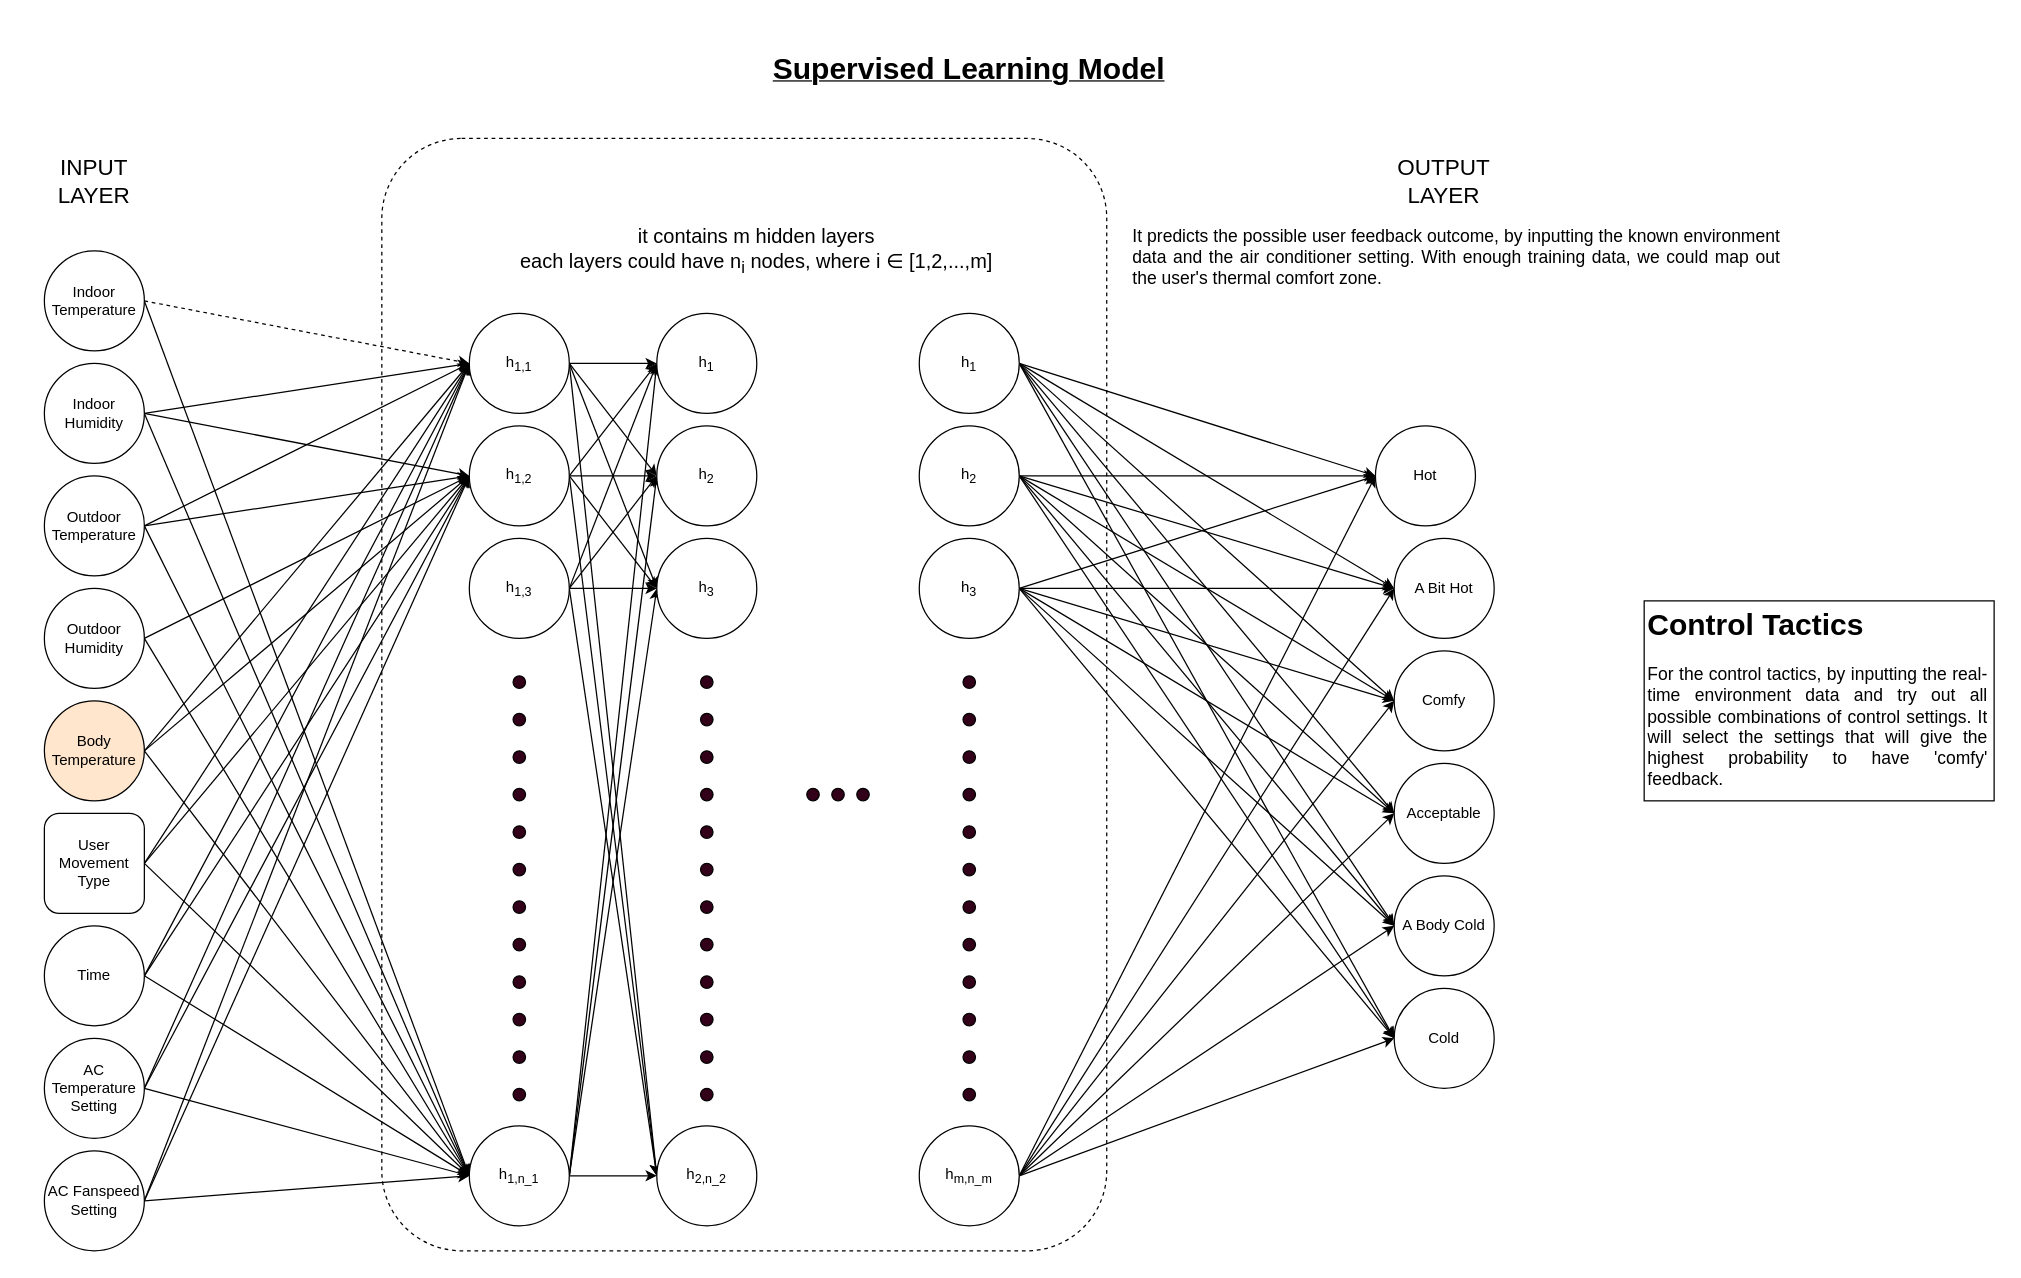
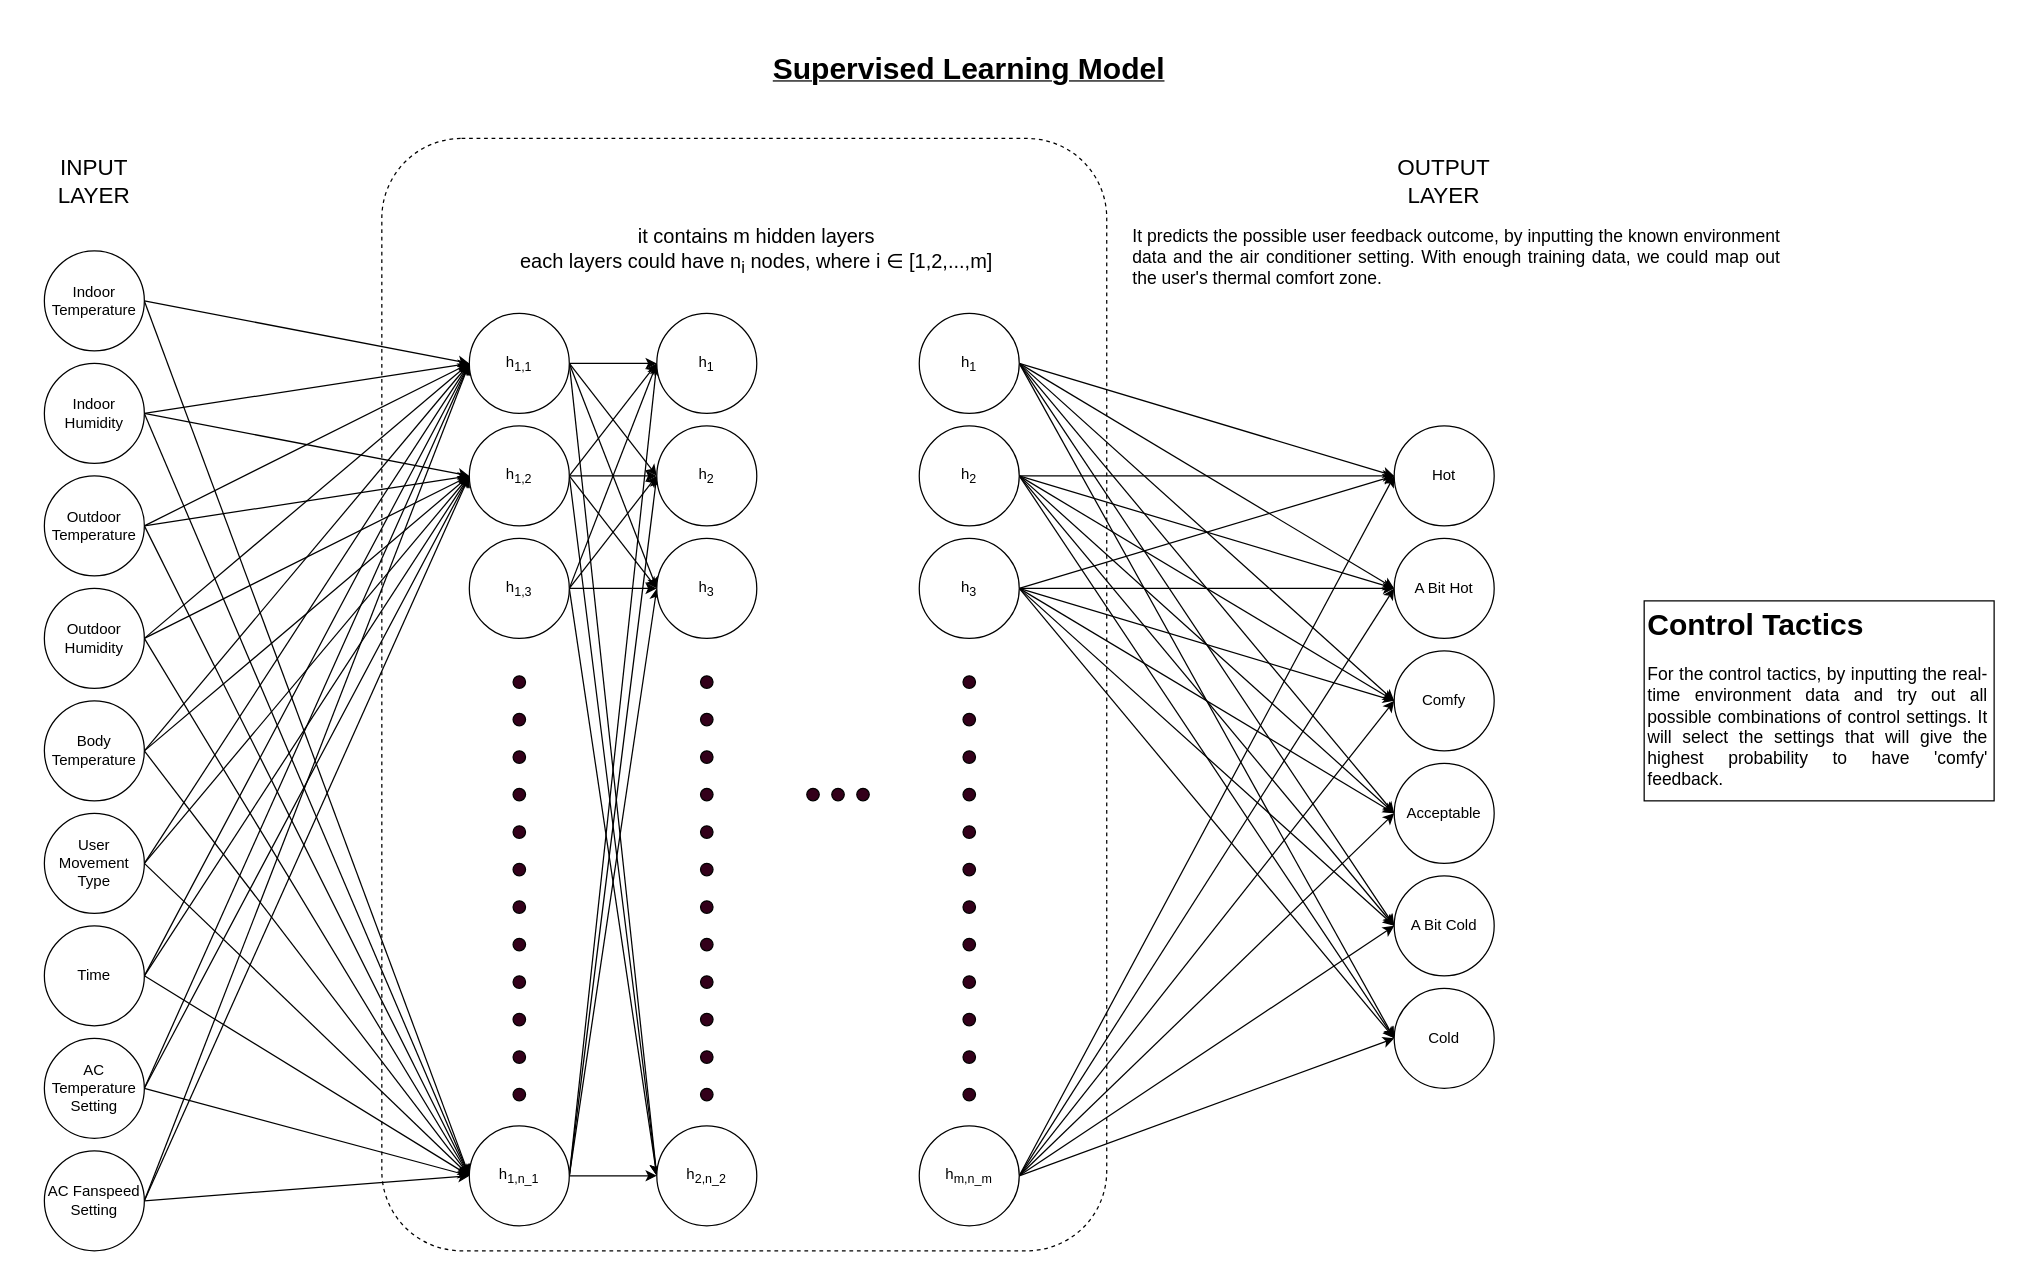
edge "Indoor Temperature" -> "h1,1": style dashed -> solid
node "Hot": moved (1426, 476) -> (1444, 476)
edge "Outdoor Humidity" -> "h1,1": added
node "Body Temperature": fillcolor #ffe6cc -> #ffffff
node "User Movement Type": shape rounded rectangle -> ellipse
node "A Body Cold": label "A Body Cold" -> "A Bit Cold"
